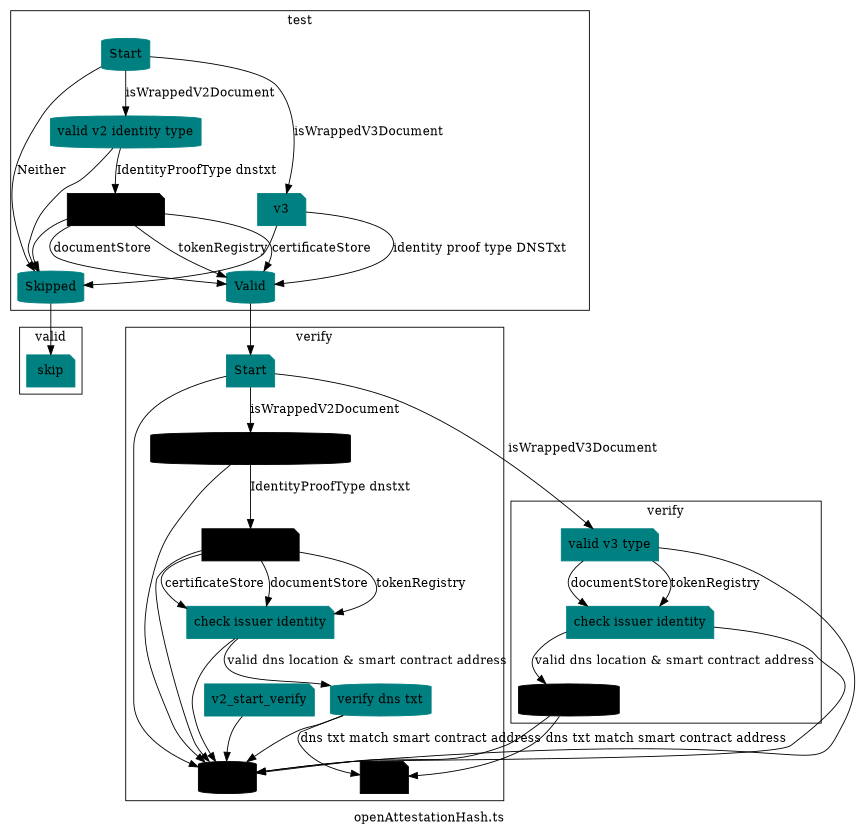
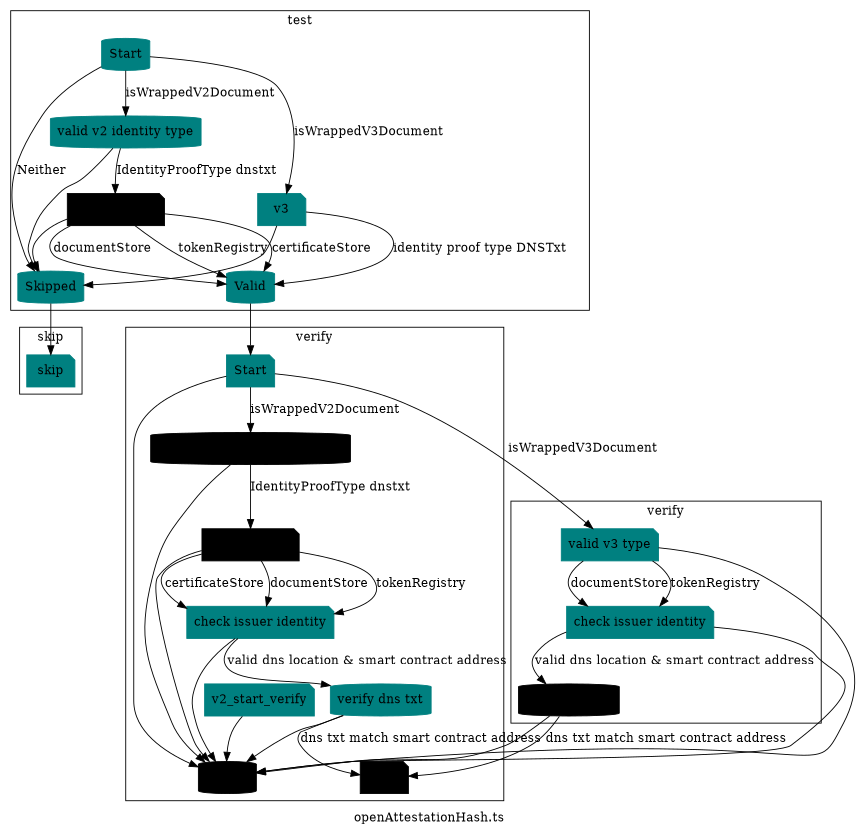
cluster "valid": label "valid" -> "skip"
